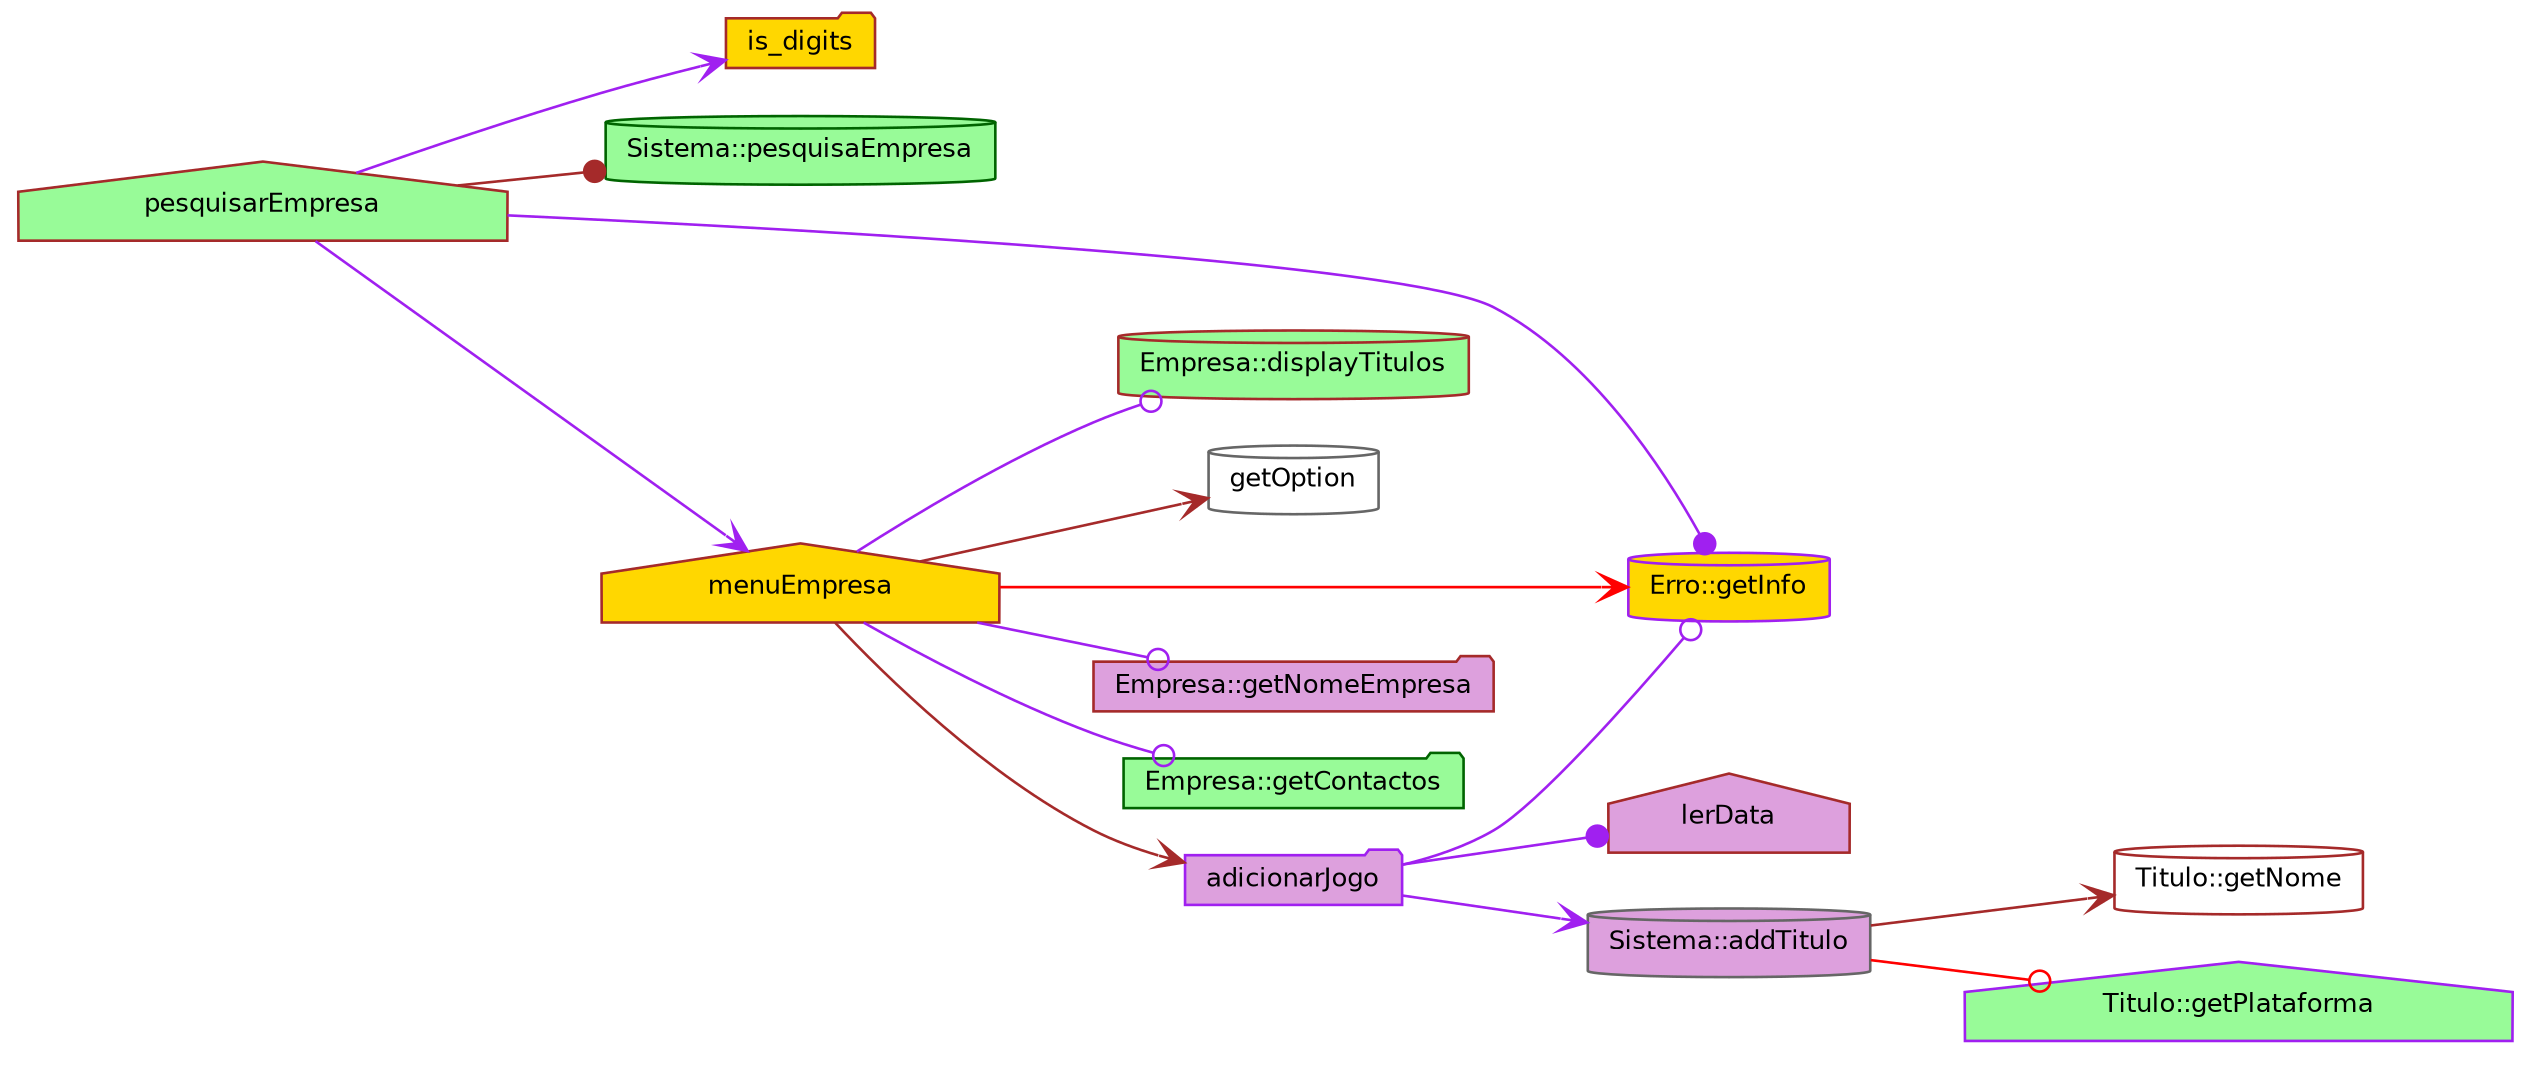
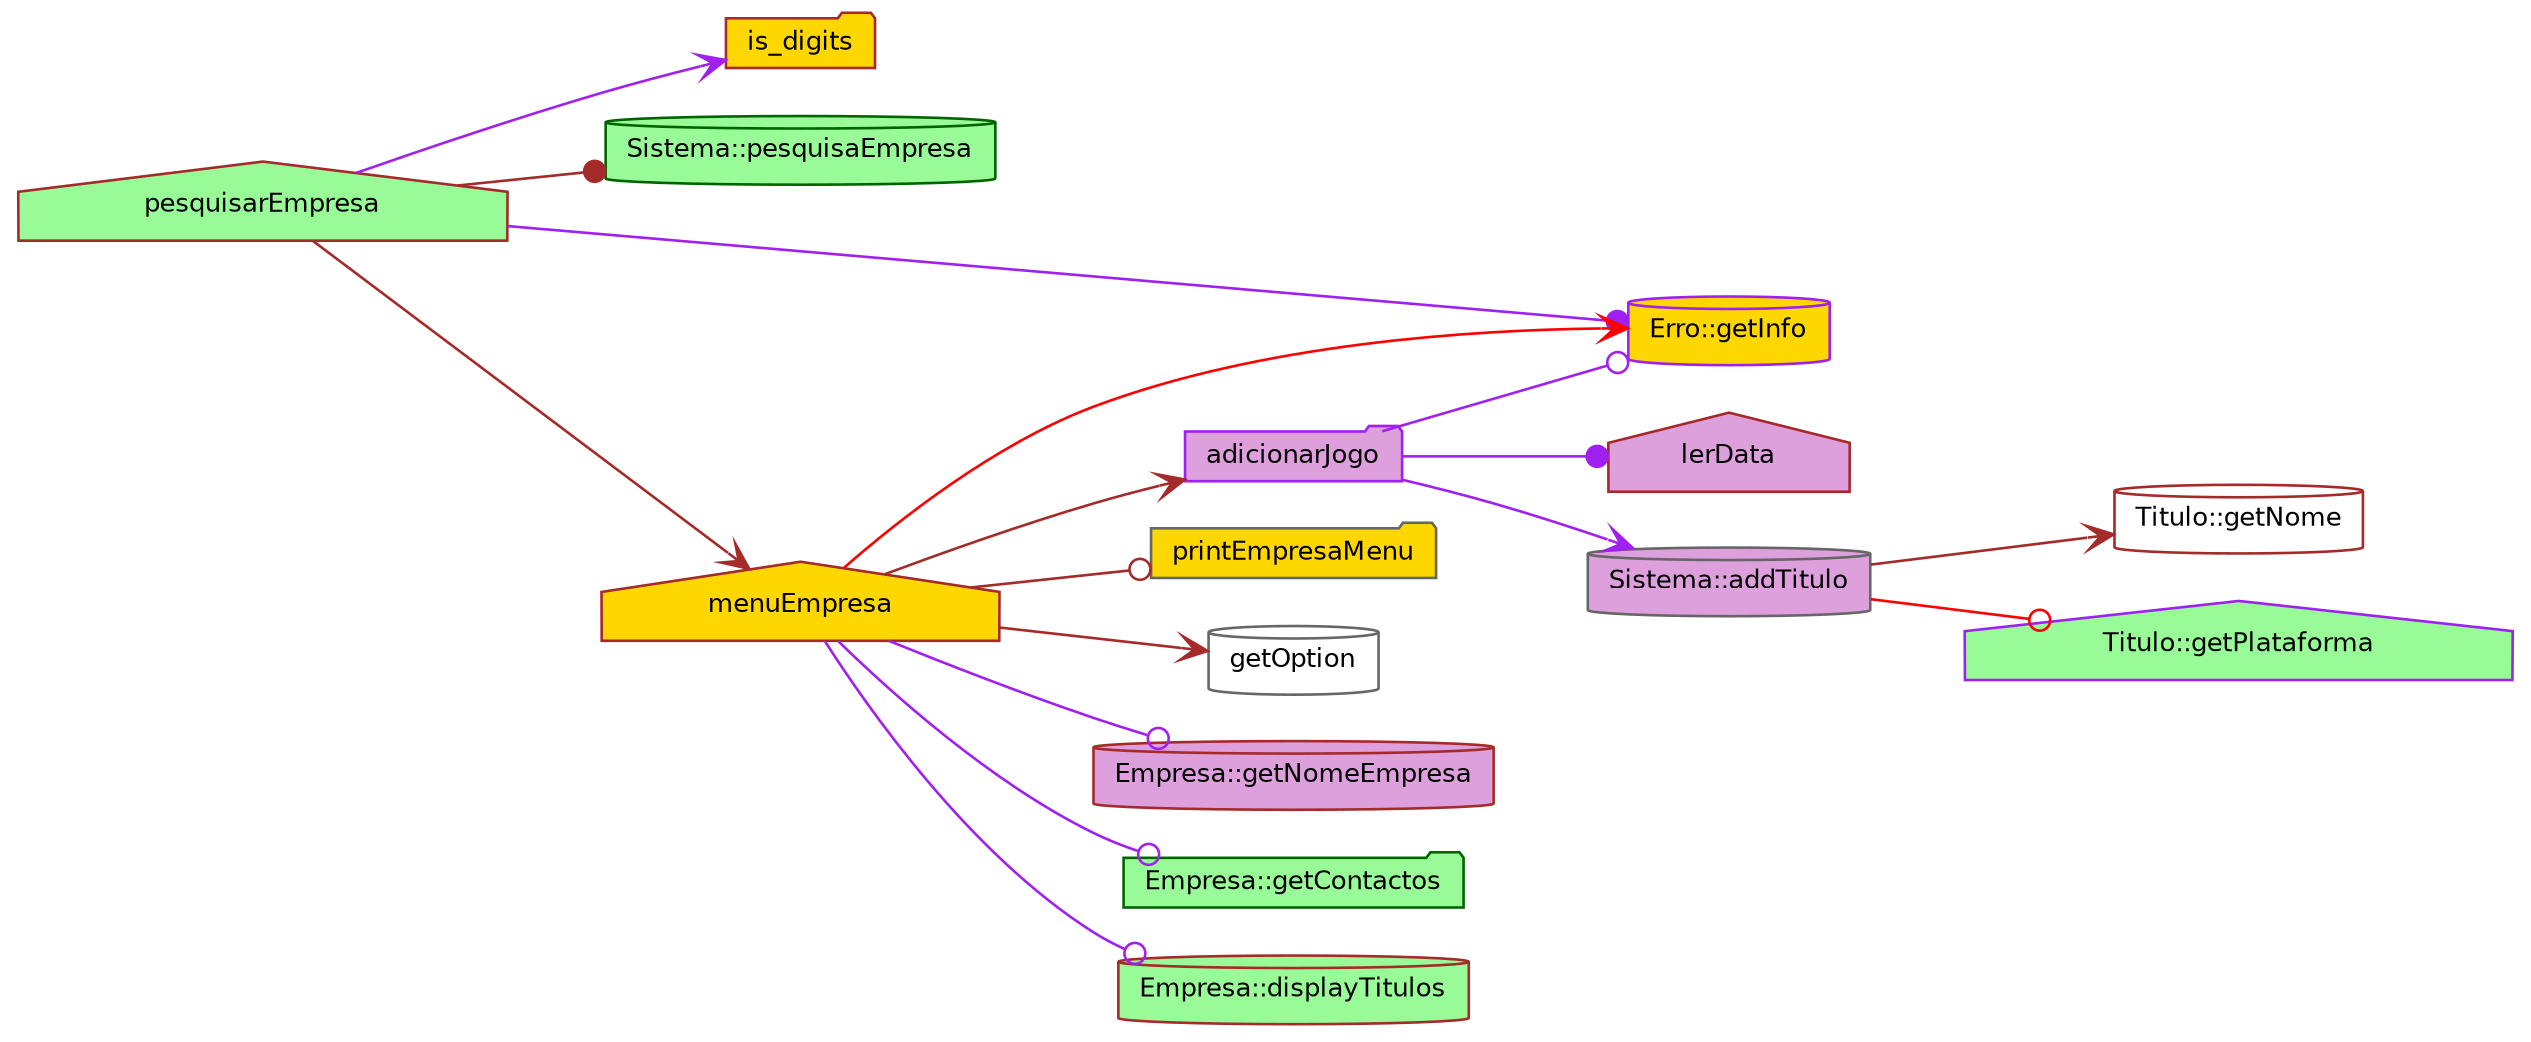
edge "pesquisarEmpresa" -> "menuEmpresa": color purple -> brown
node "printEmpresaMenu": added
node "Empresa::getNomeEmpresa": shape folder -> cylinder
